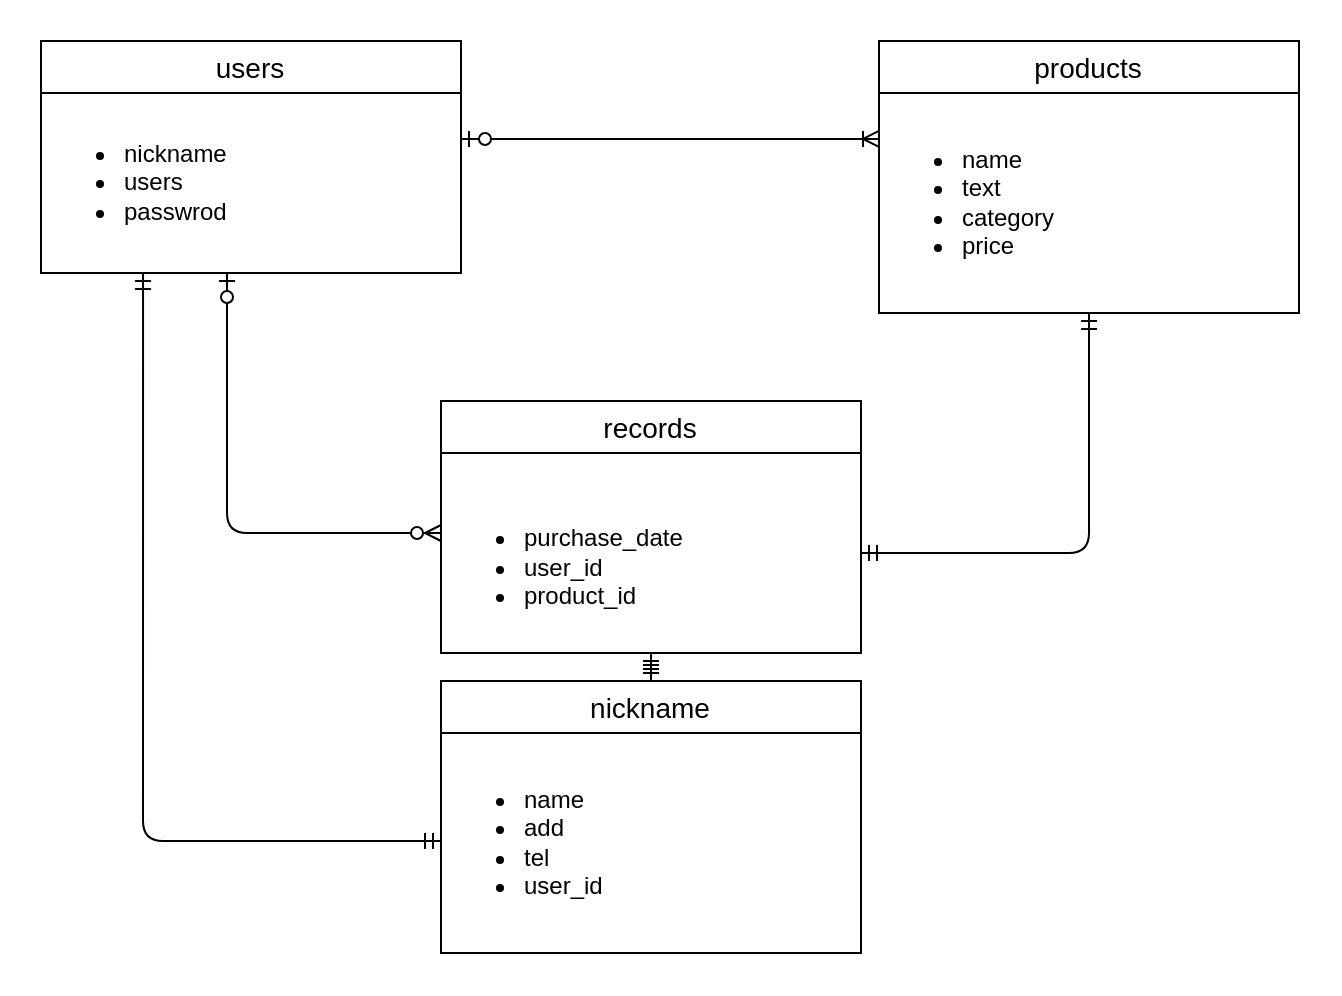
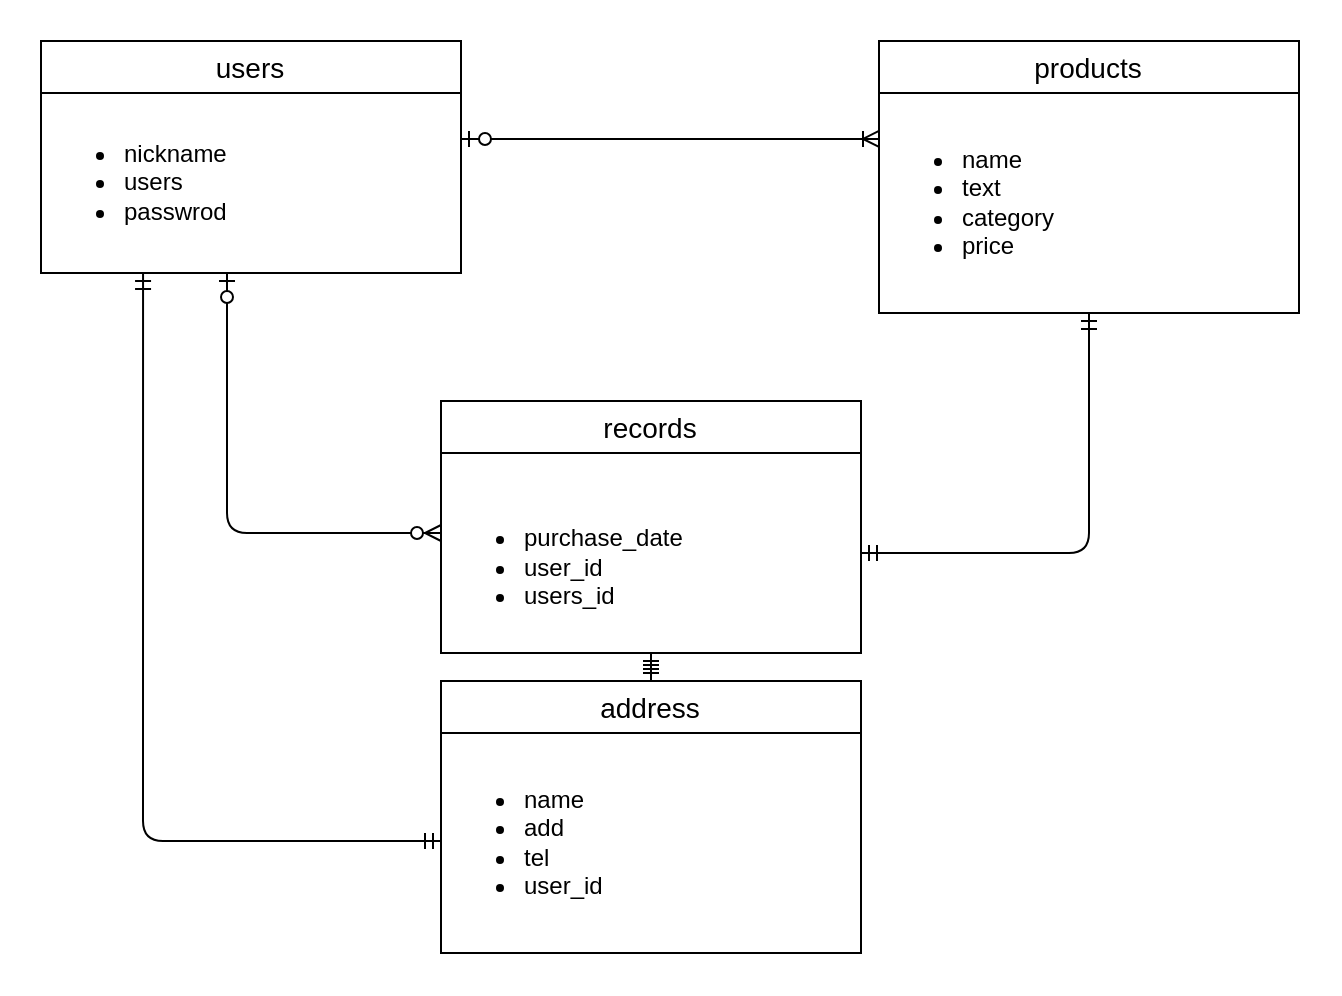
node "purchase_date user_id product_id": label "purchase_date user_id product_id" -> "purchase_date user_id users_id"
node "nickname": label "nickname" -> "address"
